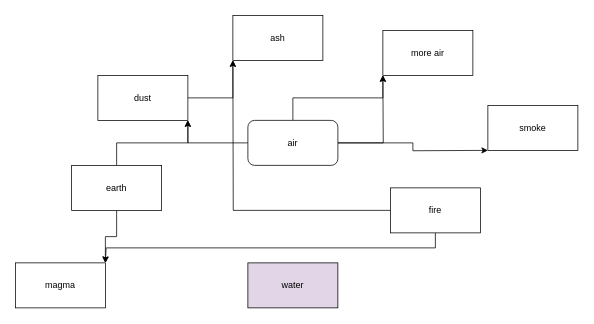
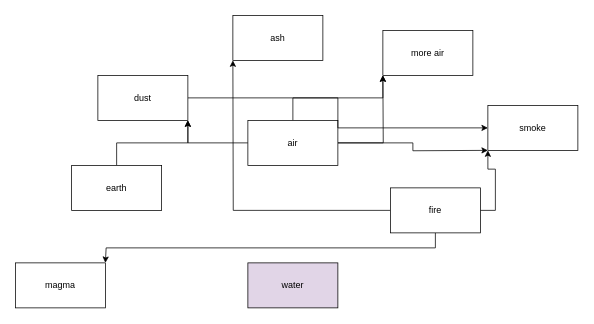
edge "dust" -> "ash": now "dust" -> "smoke"
node "air": shape rounded rectangle -> rectangle
edge "fire" -> "smoke": added
edge "earth" -> "magma": removed
